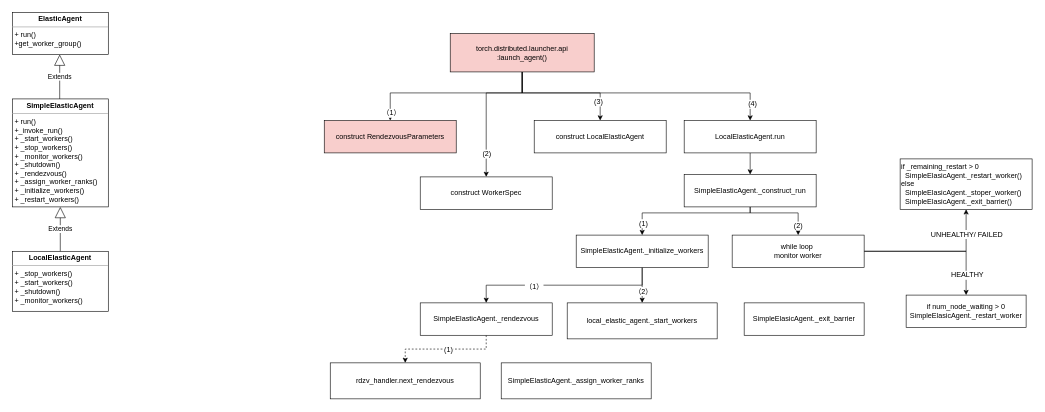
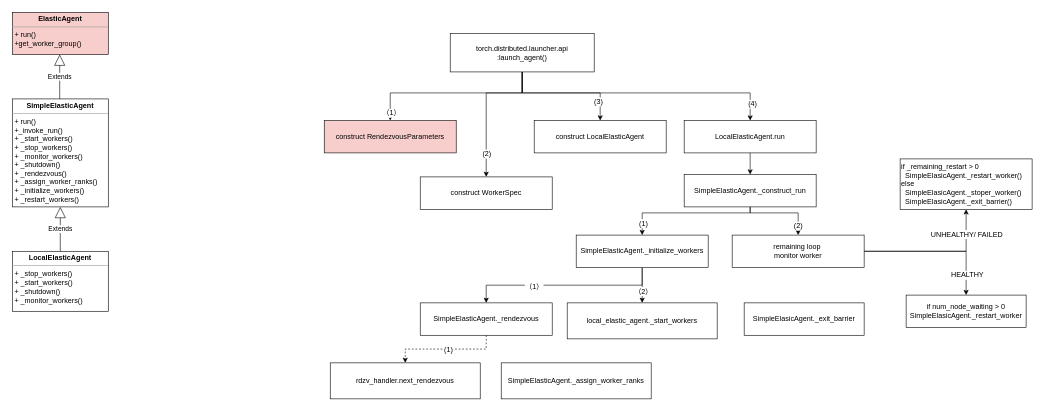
node "ElasticAgent + run() +get_worker_group()": fillcolor #ffffff -> #f8cecc
node "torch.distributed.launcher.api :launch_agent()": fillcolor #f8cecc -> #ffffff
node "while loop monitor worker": label "while loop monitor worker" -> "remaining loop monitor worker"
